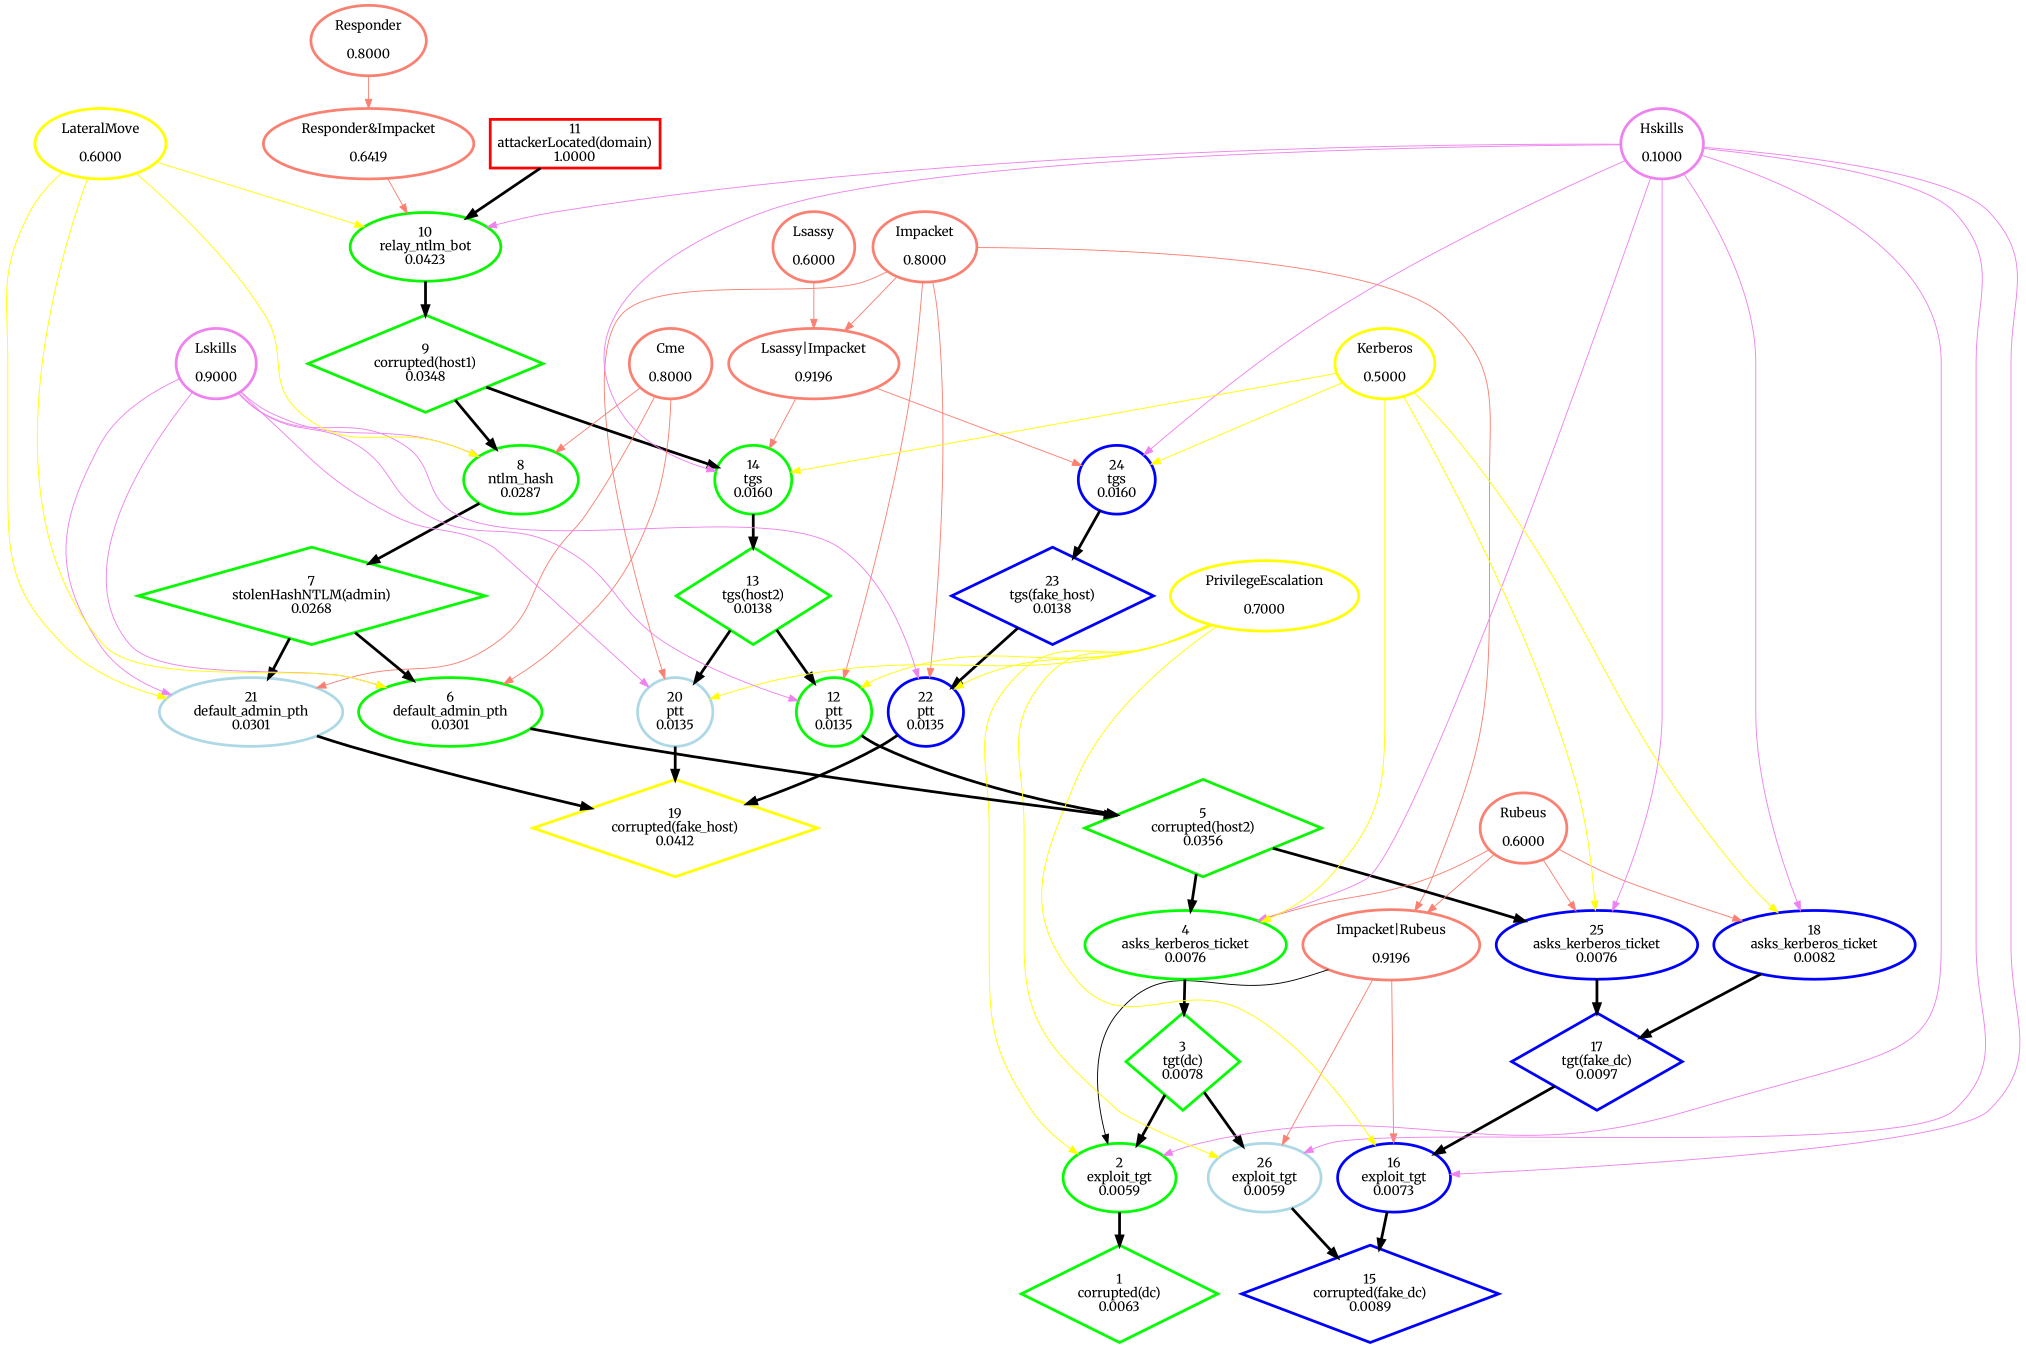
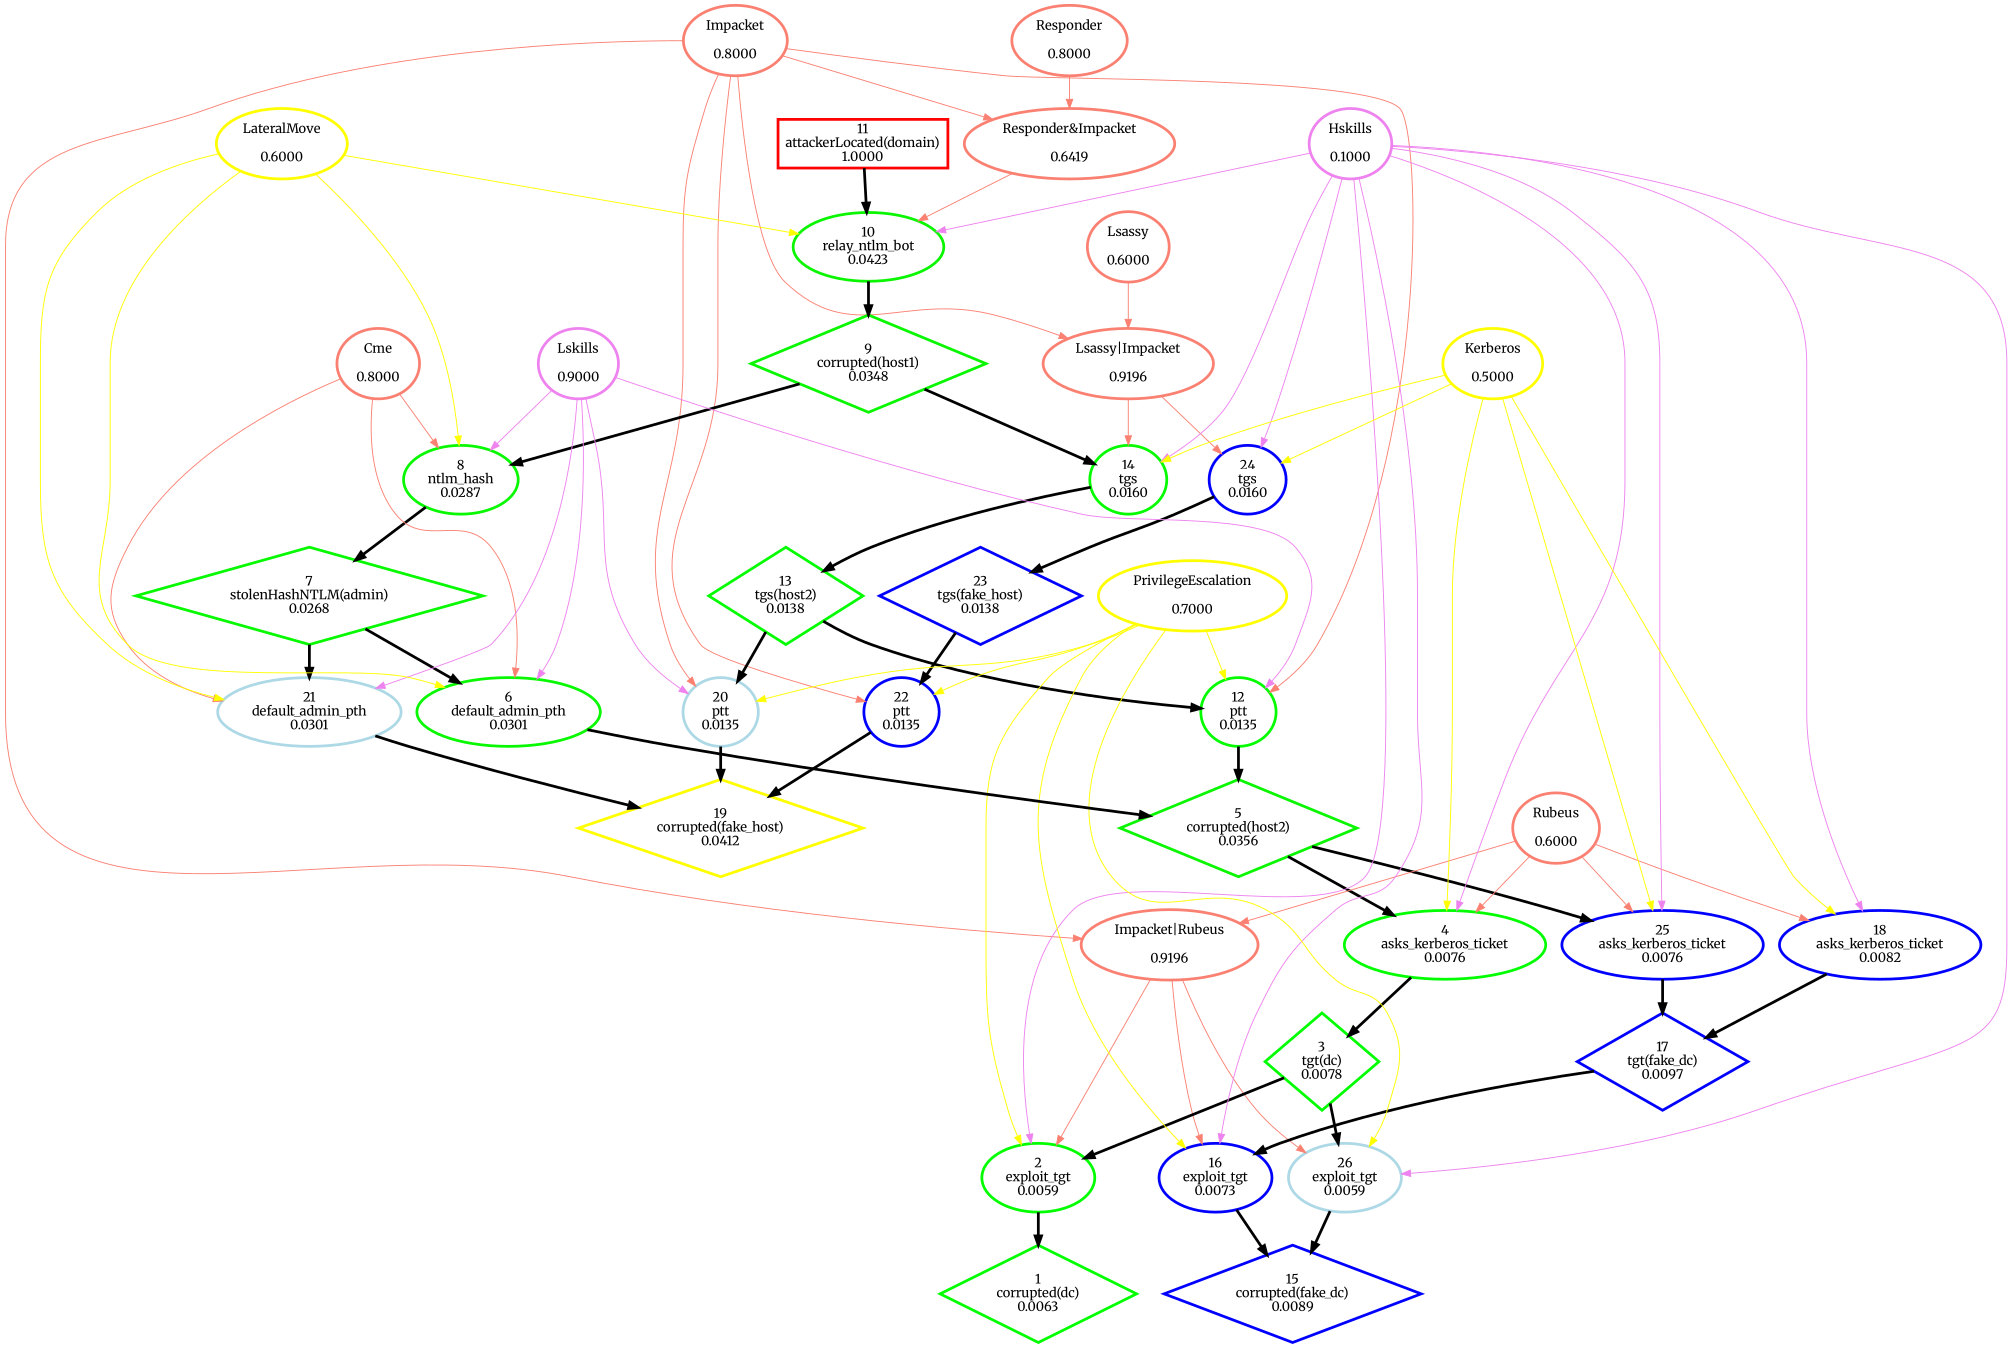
edge "Impacket 0.8000" -> "Responder&Impacket 0.6419": added
edge "Lskills 0.9000" -> "22 ptt 0.0135": removed
edge "Impacket|Rubeus 0.9196" -> "2 exploit_tgt 0.0059": color black -> salmon
